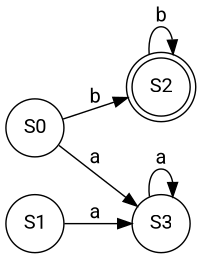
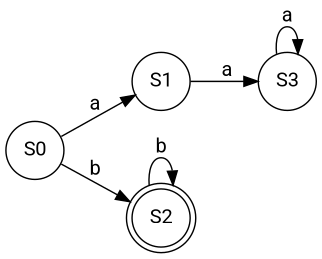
edge "S0" -> "S3": now "S0" -> "S1"
